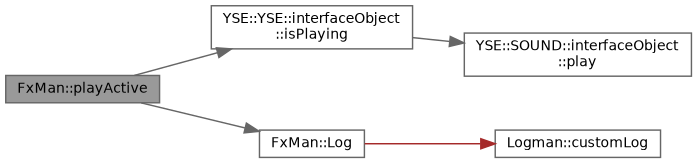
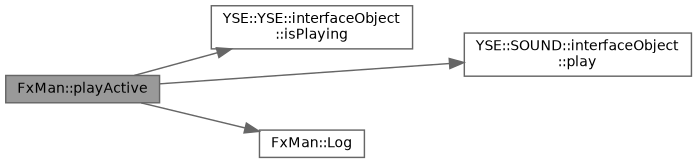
edge "YSE::YSE::interfaceObject ::isPlaying" -> "YSE::SOUND::interfaceObject ::play": now "FxMan::playActive" -> "YSE::SOUND::interfaceObject ::play"
node "Logman::customLog": removed
